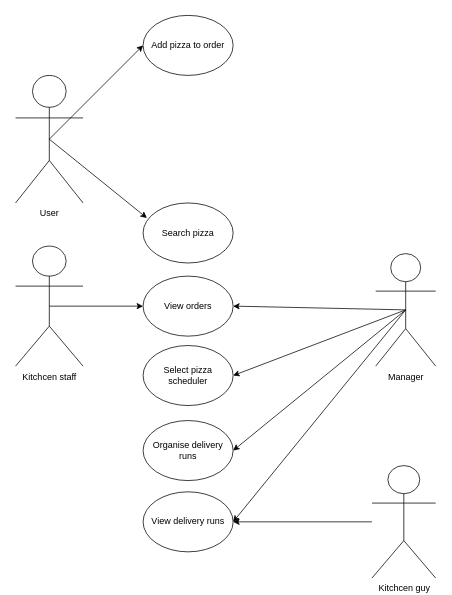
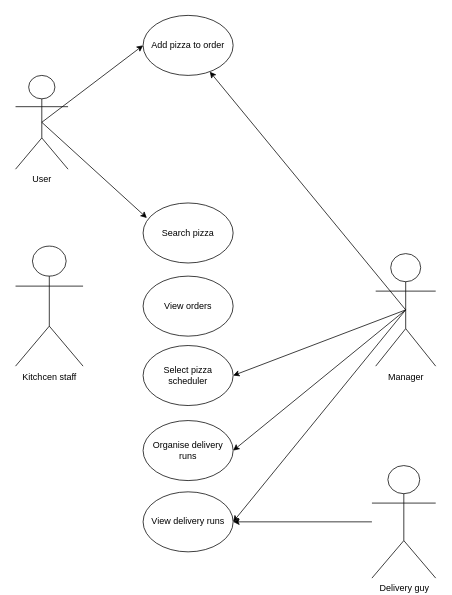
node "User": size 68x128 -> 53x94
edge "Kitchcen staff" -> "View orders": removed
edge "Manager" -> "View orders": now "Manager" -> "Add pizza to order"
node "Kitchcen guy": label "Kitchcen guy" -> "Delivery guy"
